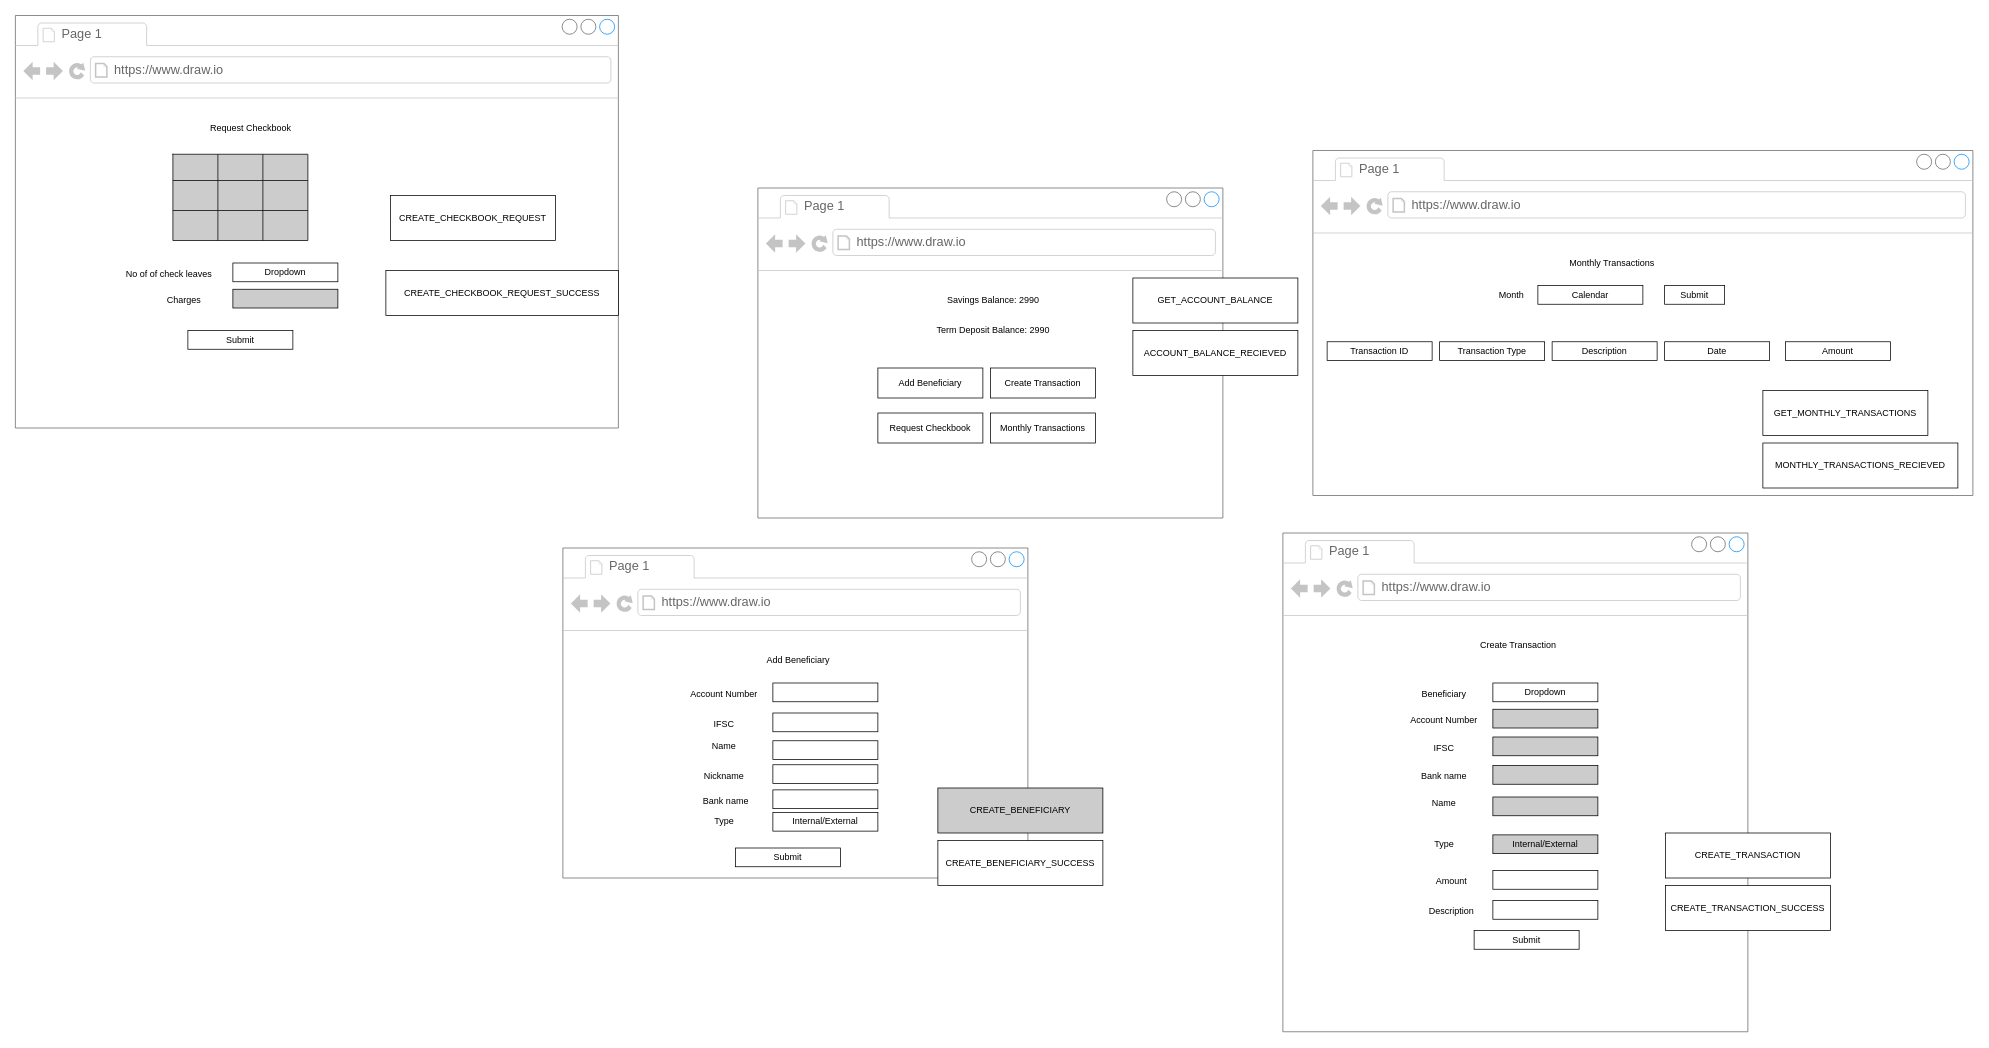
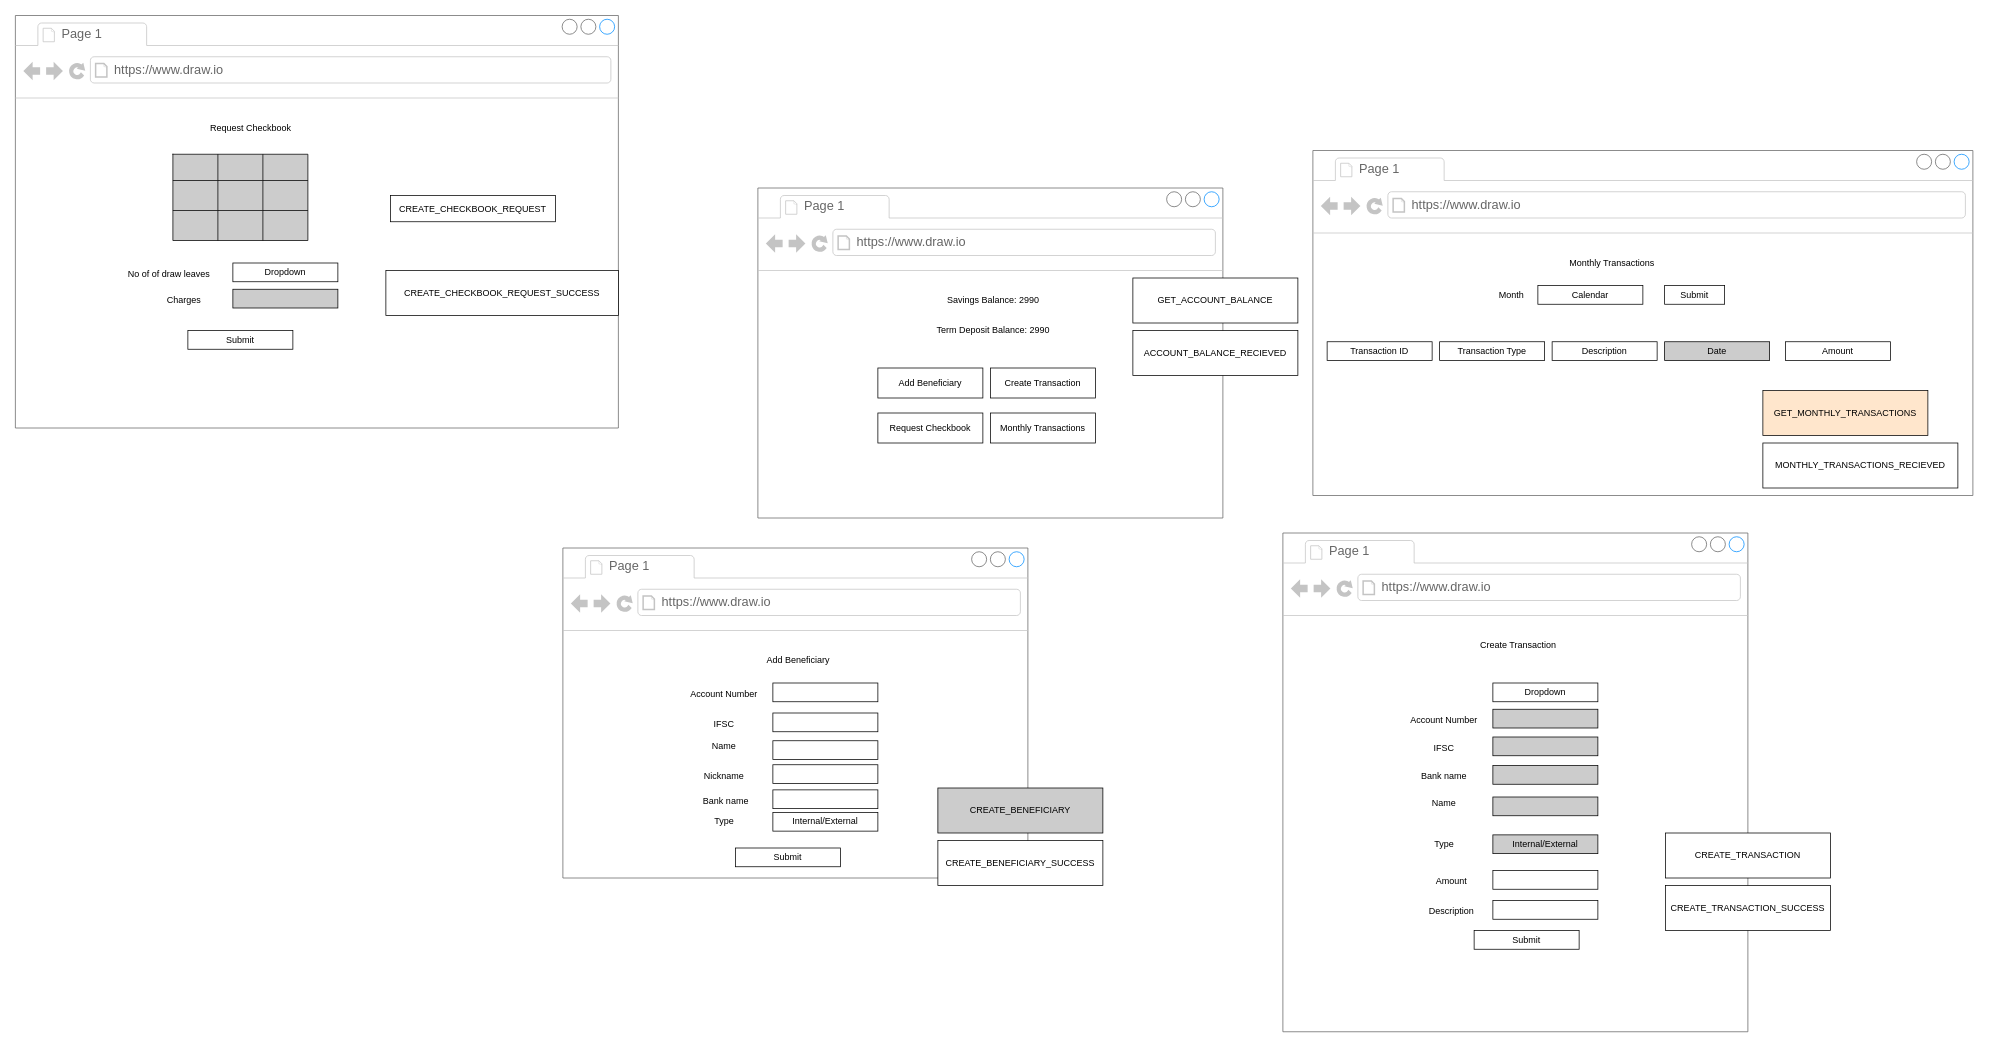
node "CREATE_CHECKBOOK_REQUEST": size 165x45 -> 165x26
node "No of of check leaves": label "No of of check leaves" -> "No of of draw leaves"
node "Date": fillcolor #ffffff -> #cccccc
node "GET_MONTHLY_TRANSACTIONS": fillcolor #ffffff -> #ffe6cc
node "Beneficiary": removed
